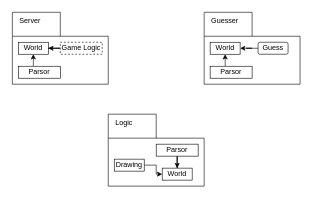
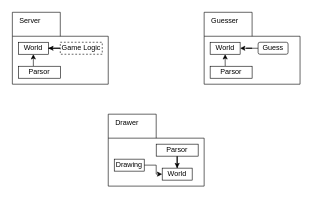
node "Logic": label "Logic" -> "Drawer"
